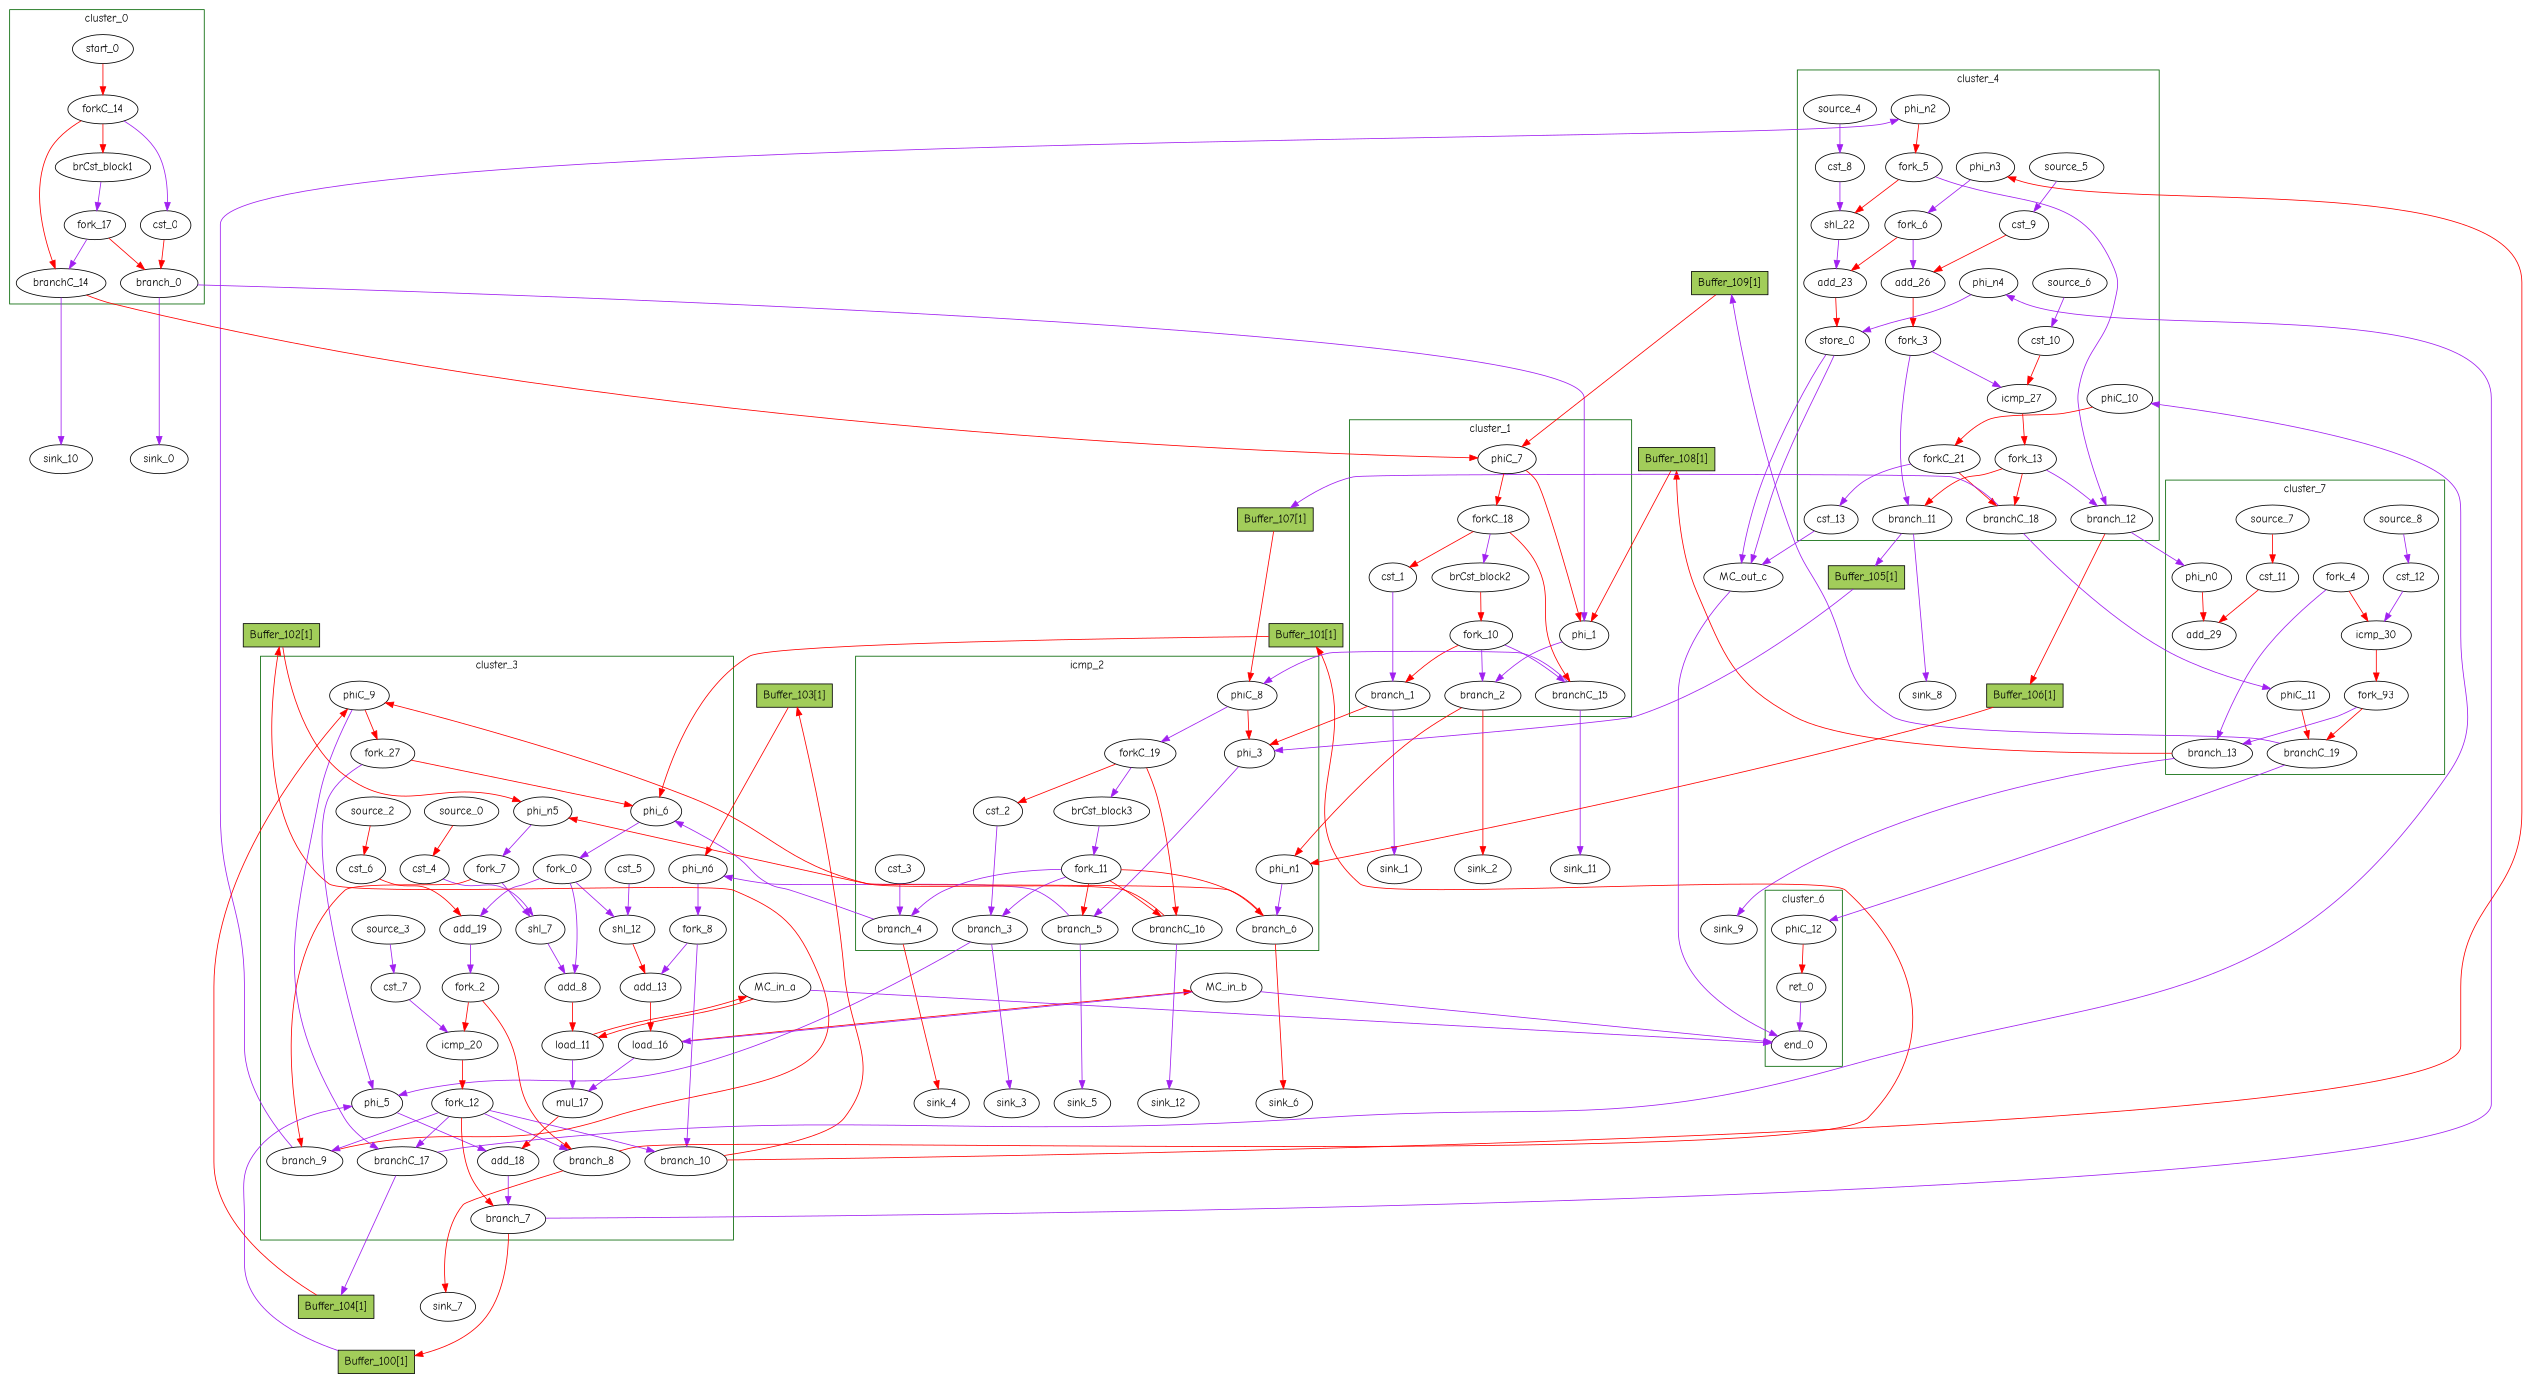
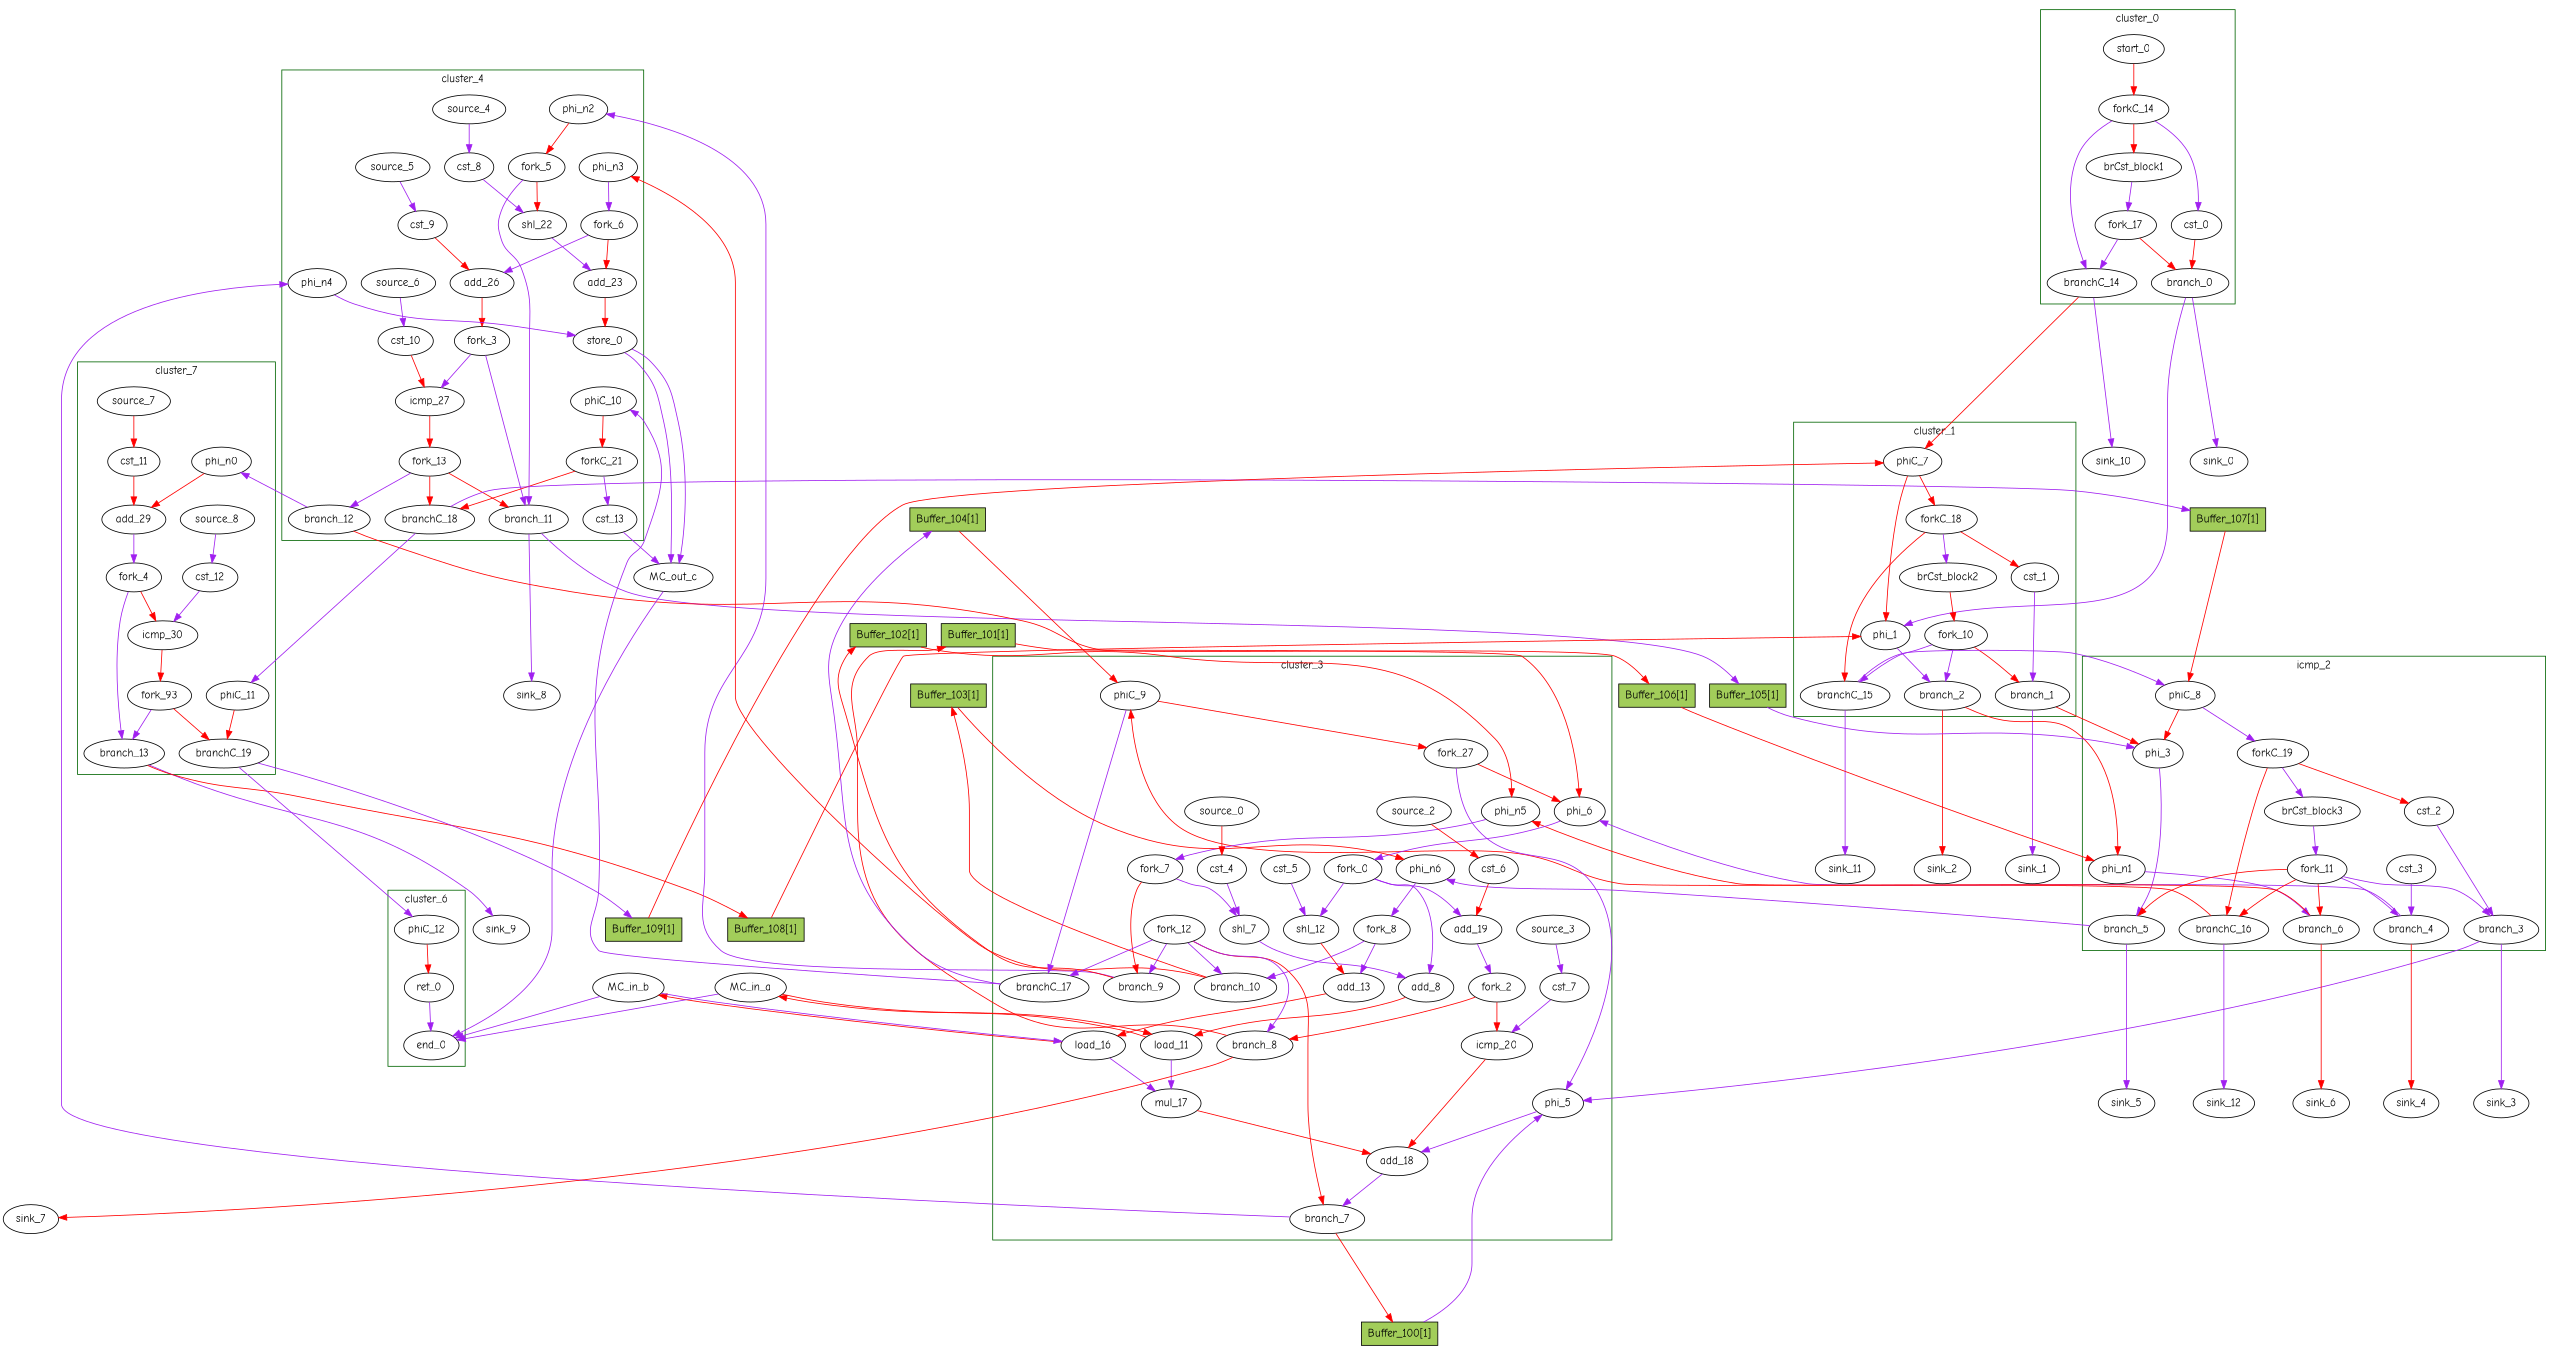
edge "forkC_14" -> "branchC_14": color red -> purple
edge "fork_5" -> "branch_12": now "fork_5" -> "branch_11"
edge "add_29" -> "fork_4": added
edge "icmp_20" -> "fork_12": now "icmp_20" -> "add_18"
